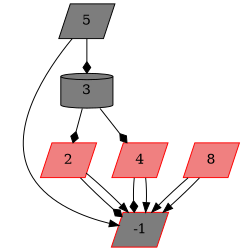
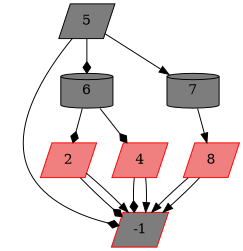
node "3": label "3" -> "6"
node "7": added
edge "5" -> "-1": arrowhead normal -> diamond
